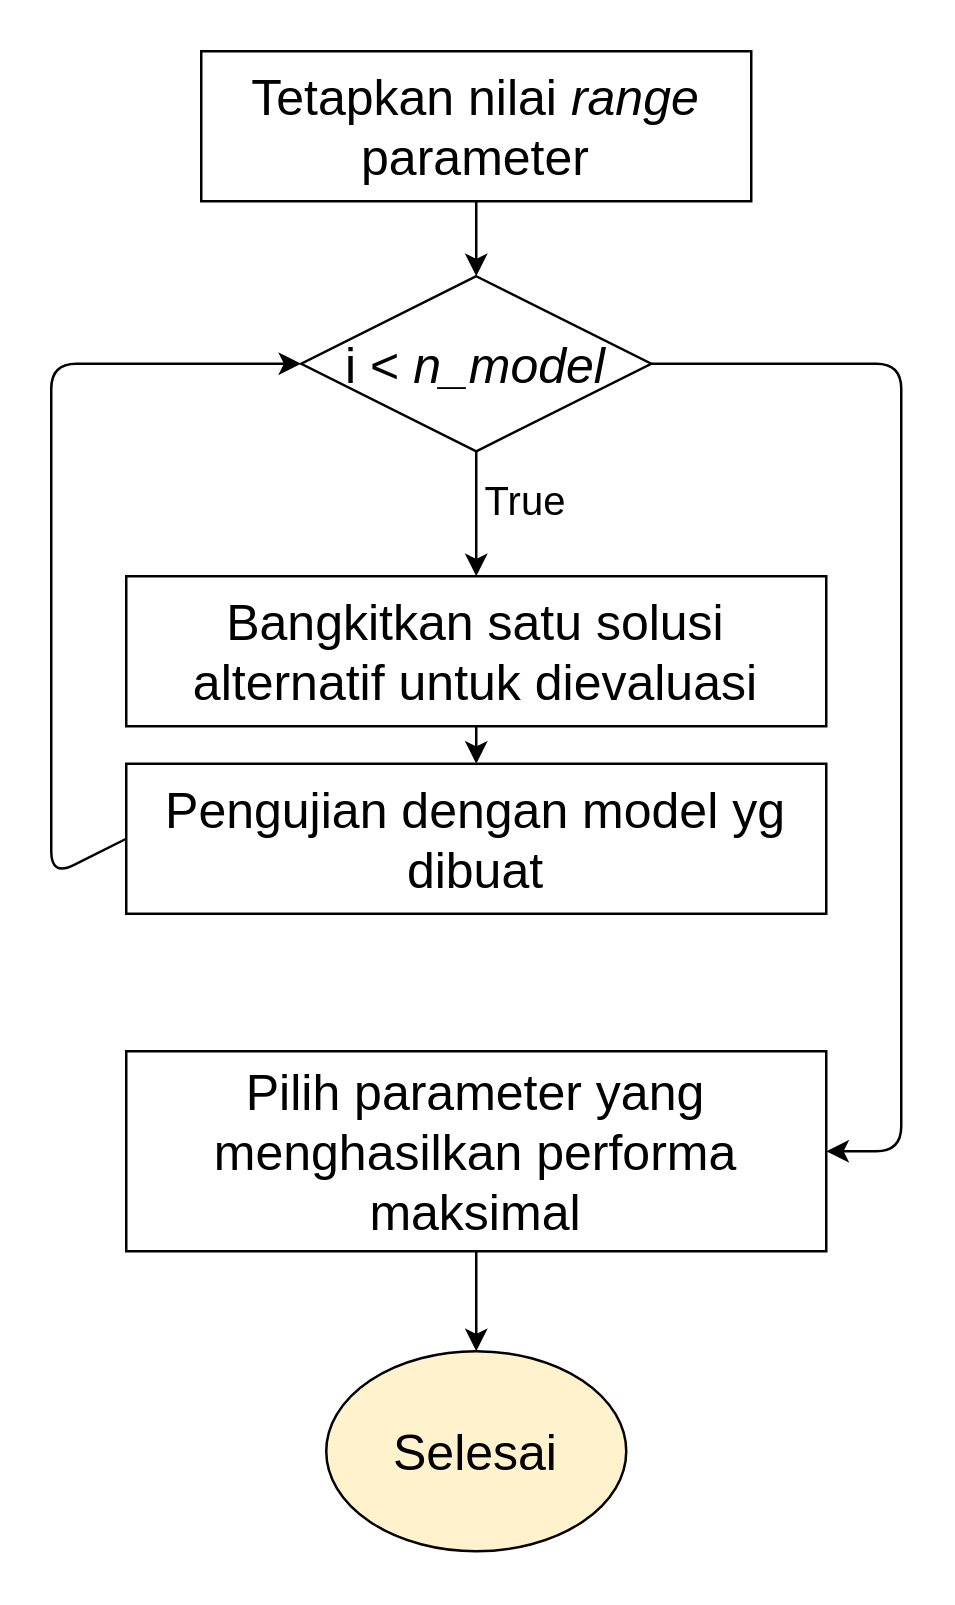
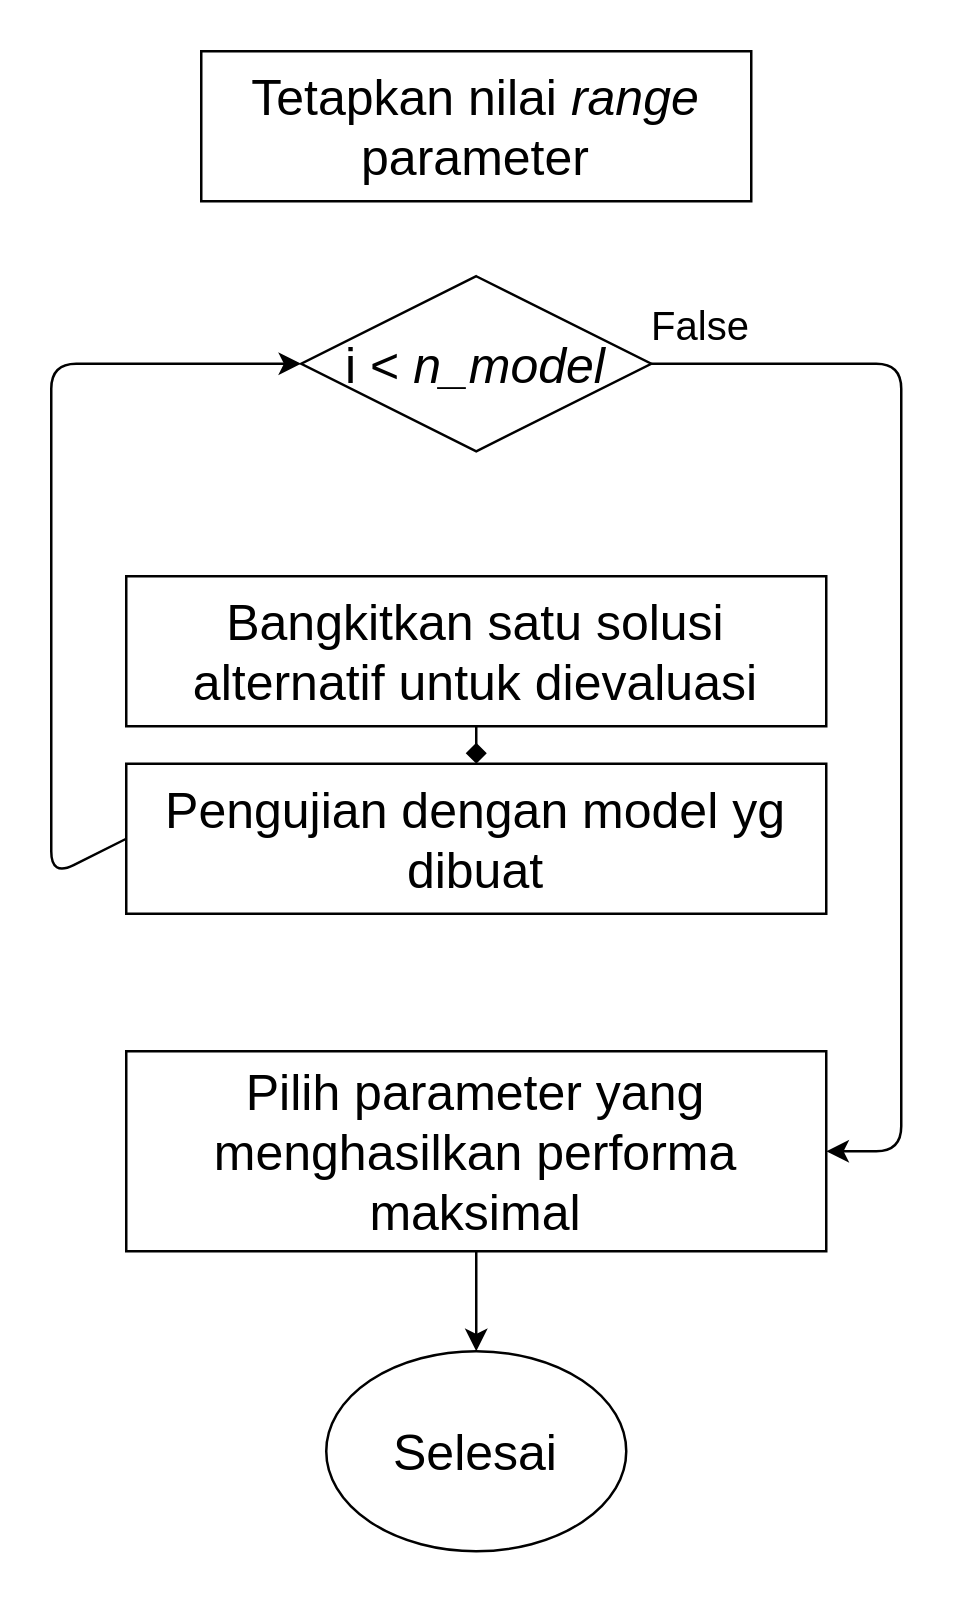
edge "Tetapkan nilai range parameter" -> "i < n_model": removed
node "False": added
node "True": removed
edge "i < n_model" -> "Bangkitkan satu solusi alternatif untuk dievaluasi": removed
edge "Bangkitkan satu solusi alternatif untuk dievaluasi" -> "Pengujian dengan model yg dibuat": arrowhead classic -> diamond
node "Selesai": fillcolor #fff2cc -> #ffffff
